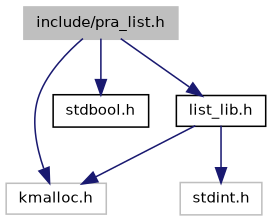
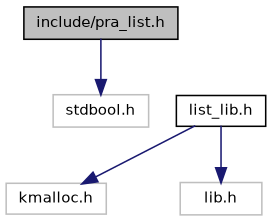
node "include/pra_list.h": color grey75 -> black
edge "include/pra_list.h" -> "list_lib.h": removed
edge "include/pra_list.h" -> "kmalloc.h": removed
node "stdbool.h": color black -> grey75
node "stdint.h": label "stdint.h" -> "lib.h"
